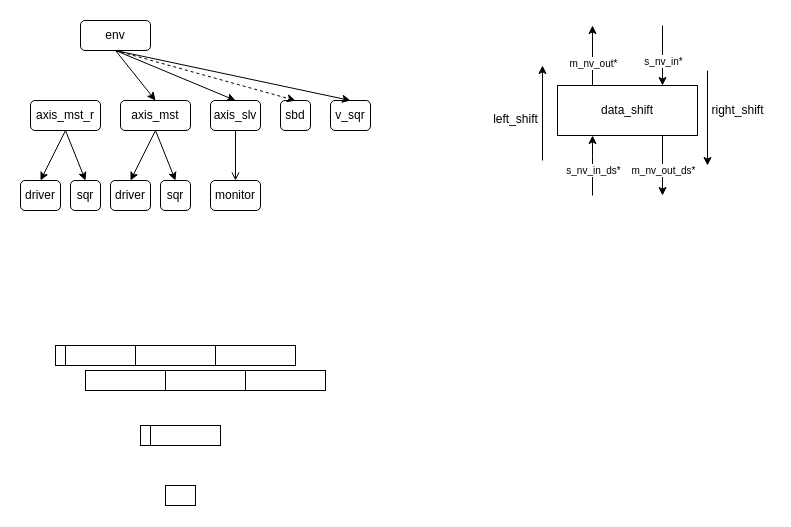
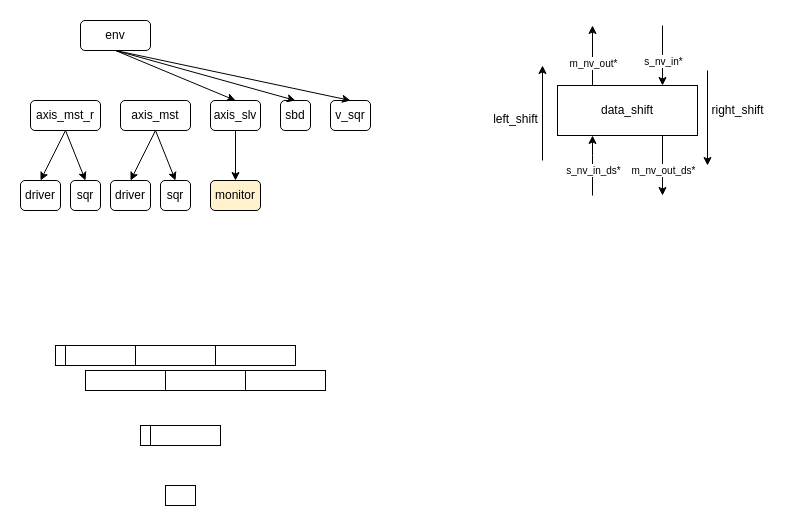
edge "env" -> "axis_mst": removed
edge "env" -> "sbd": style dashed -> solid
edge "axis_slv" -> "monitor": arrowhead open -> classic
node "monitor": fillcolor #ffffff -> #fff2cc
